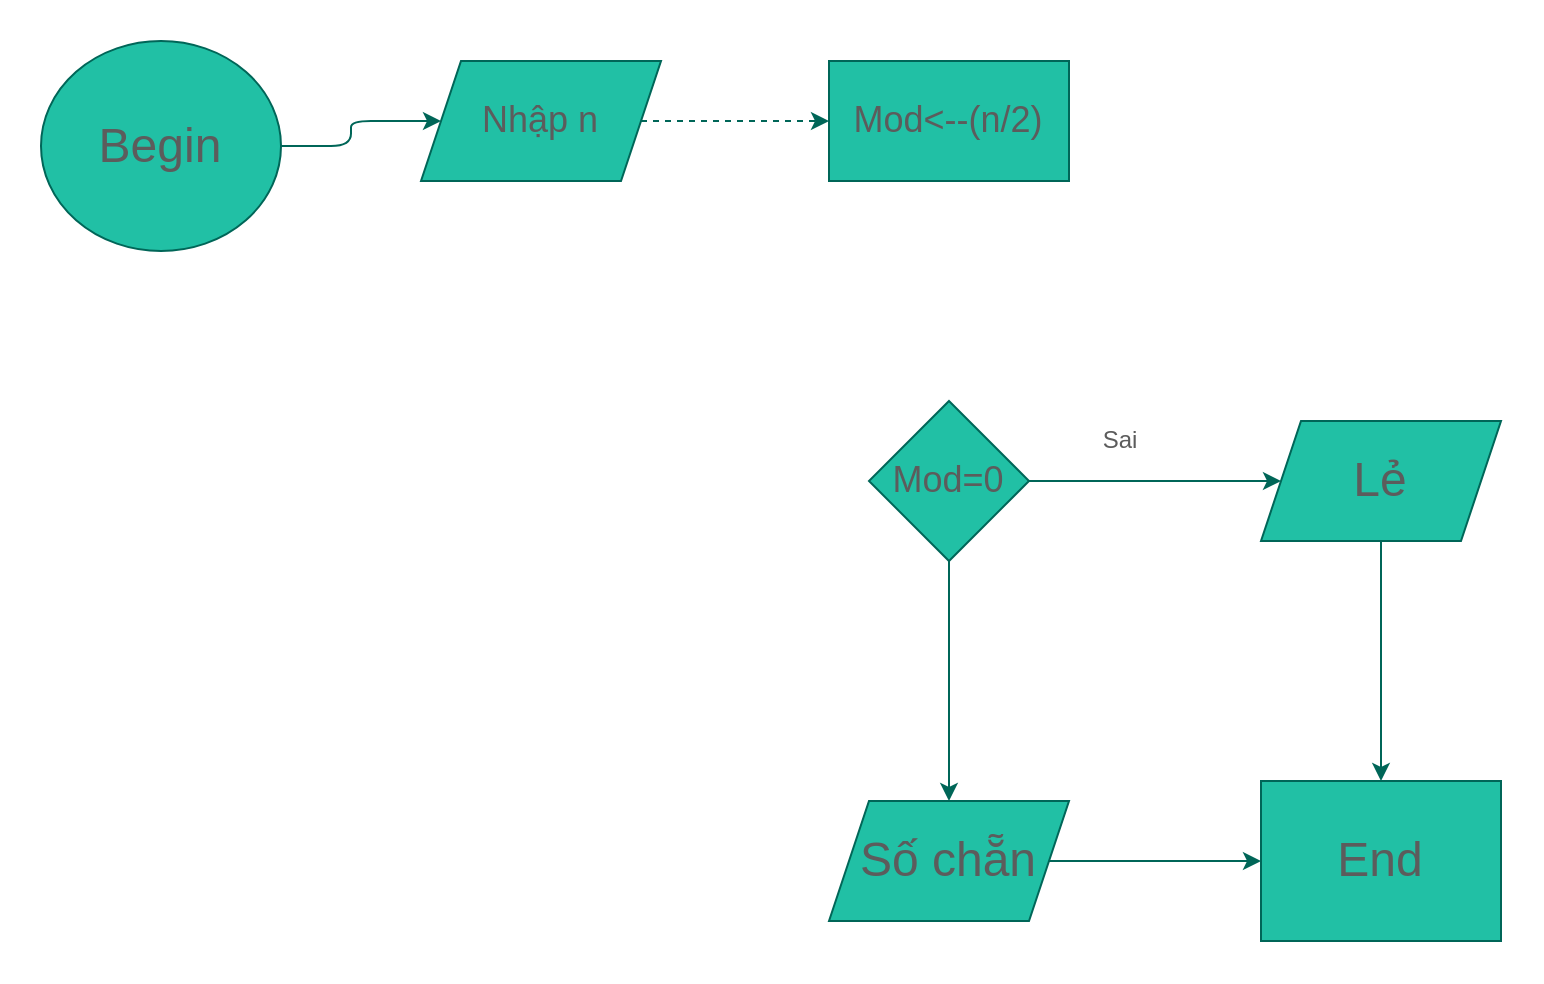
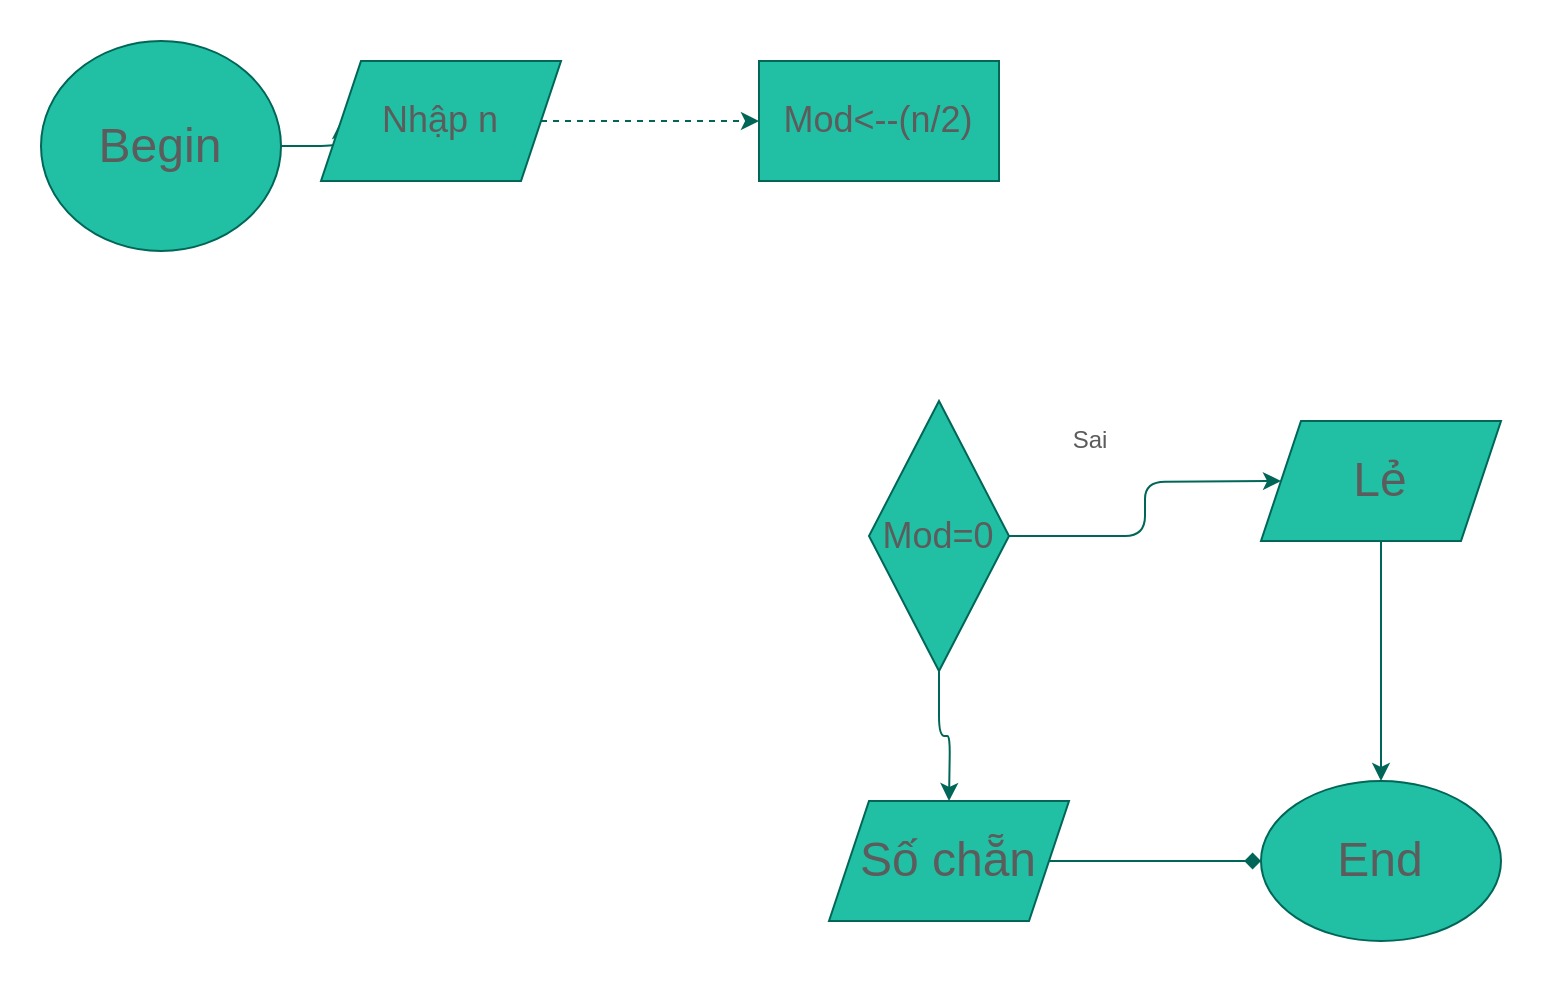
node "Nhập n": moved (541, 121) -> (441, 121)
node "Mod<--(n/2)": moved (949, 121) -> (879, 121)
node "Sai": moved (1121, 441) -> (1091, 441)
node "Mod=0": size 160x160 -> 140x270
edge "Số chẵn" -> "End": arrowhead classic -> diamond
node "End": shape rectangle -> ellipse
